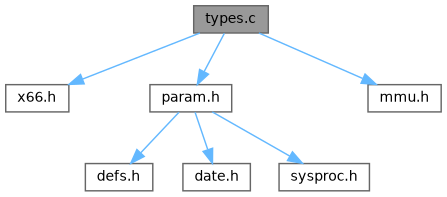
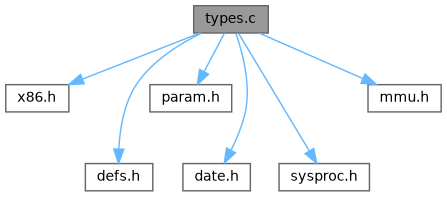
node "x66.h": label "x66.h" -> "x86.h"
edge "param.h" -> "date.h": now "types.c" -> "date.h"
edge "param.h" -> "defs.h": now "types.c" -> "defs.h"
edge "param.h" -> "sysproc.h": now "types.c" -> "sysproc.h"
